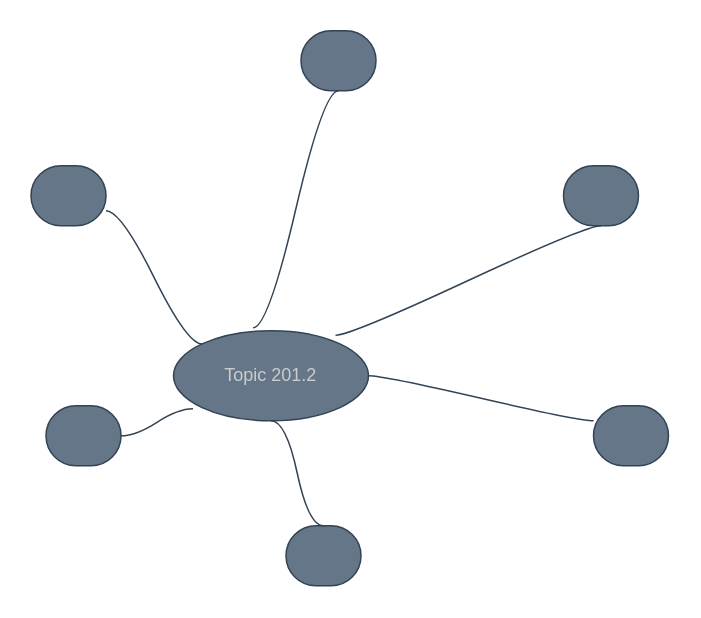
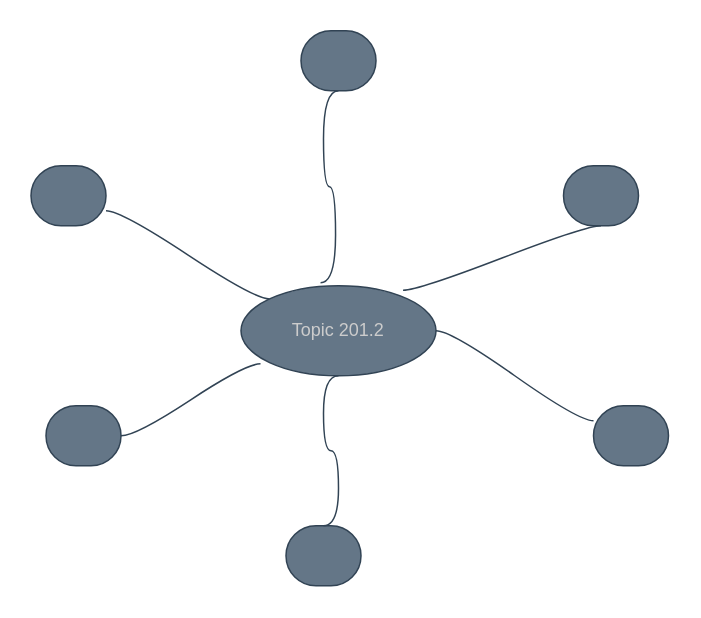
node "Topic 201.2": moved (271, 376) -> (338, 331)
